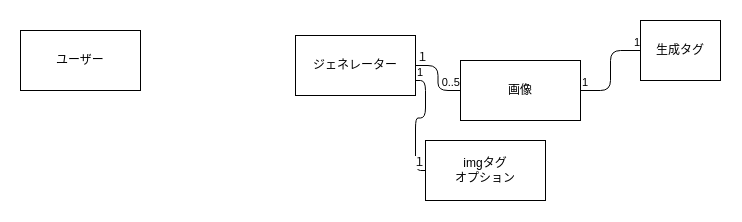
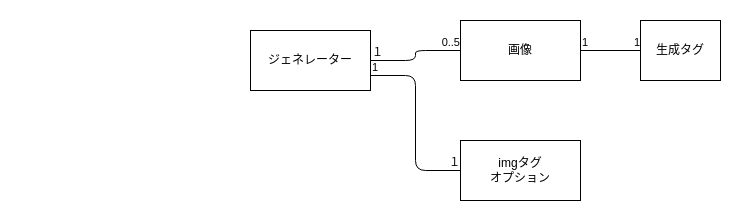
node "ユーザー": removed
node "ジェネレーター": moved (356, 66) -> (311, 61)
node "画像": moved (521, 91) -> (521, 51)
node "imgタグ オプション": moved (486, 171) -> (521, 171)
